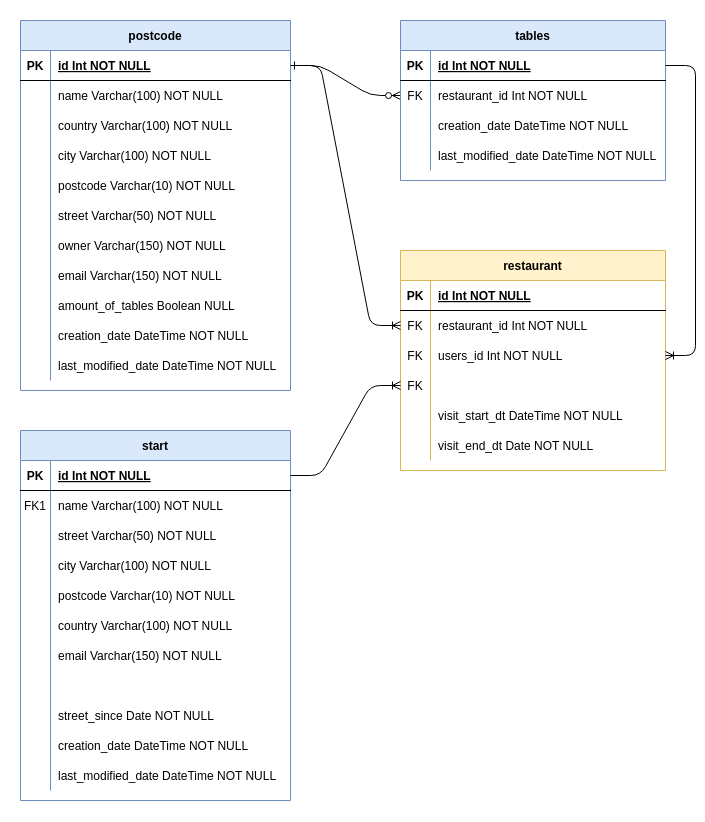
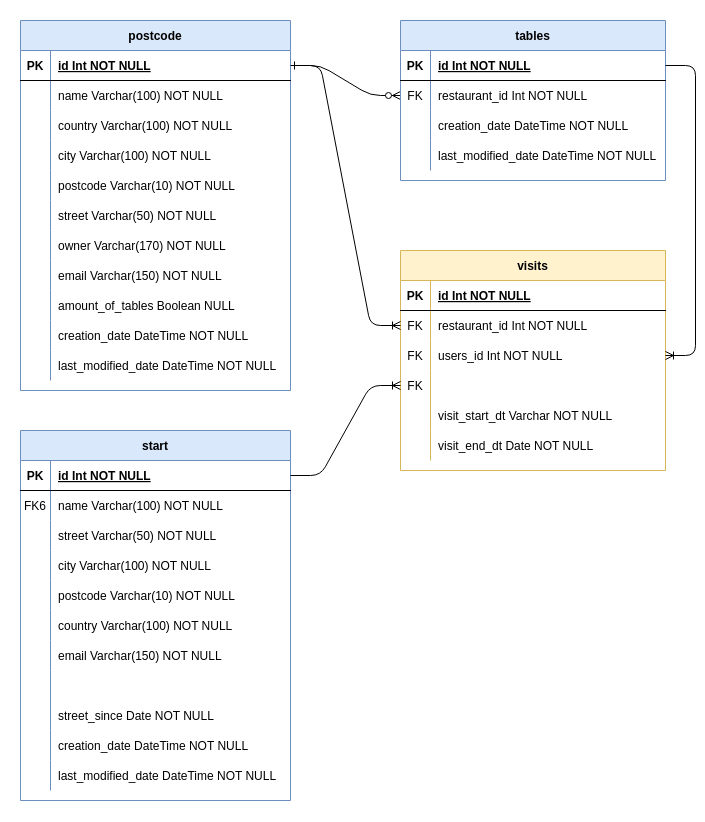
node "owner Varchar(150) NOT NULL": label "owner Varchar(150) NOT NULL" -> "owner Varchar(170) NOT NULL"
node "restaurant": label "restaurant" -> "visits"
node "visit_start_dt DateTime NOT NULL": label "visit_start_dt DateTime NOT NULL" -> "visit_start_dt Varchar NOT NULL"
node "FK1": label "FK1" -> "FK6"
